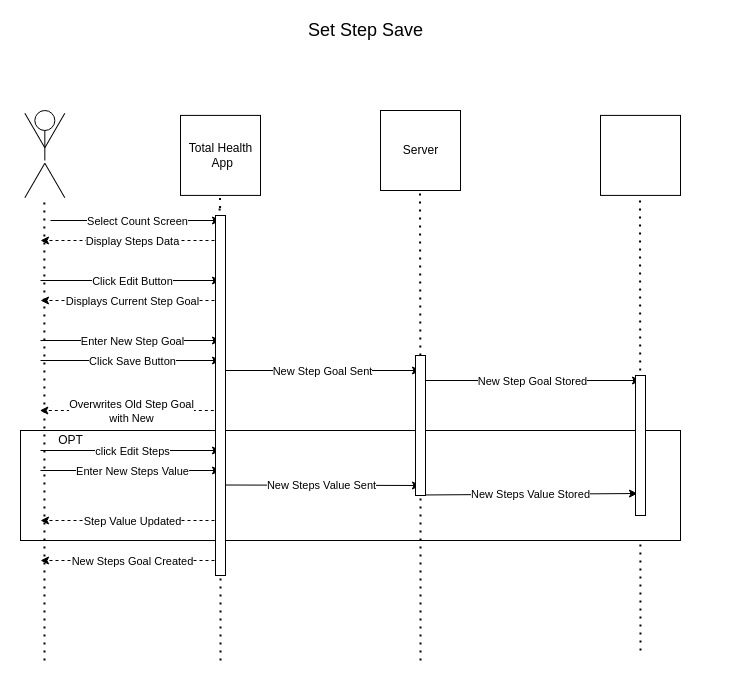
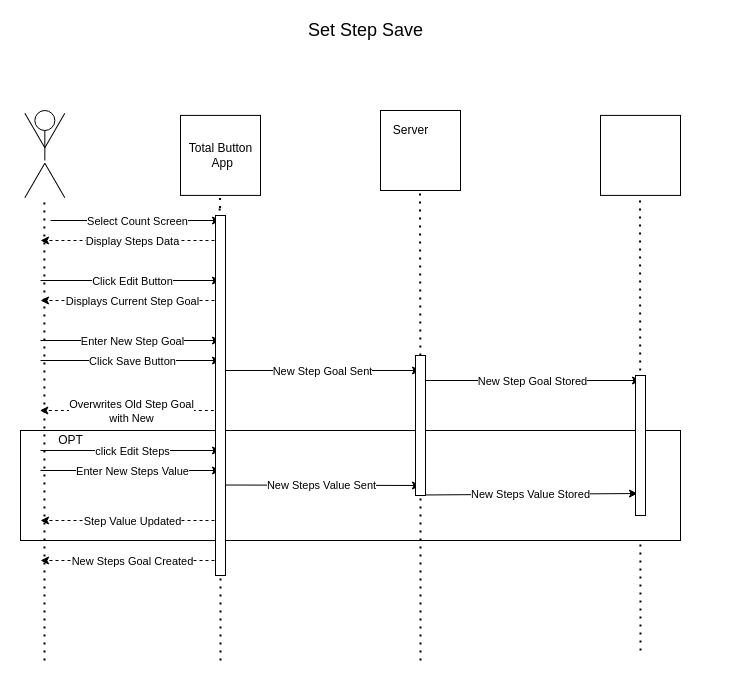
node "Server": moved (421, 151) -> (411, 131)
node "Total Health App": label "Total Health App" -> "Total Button App"
